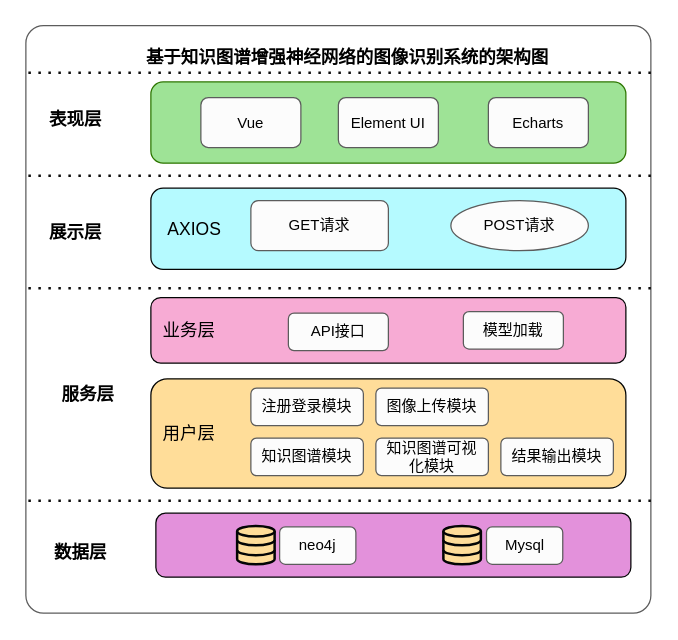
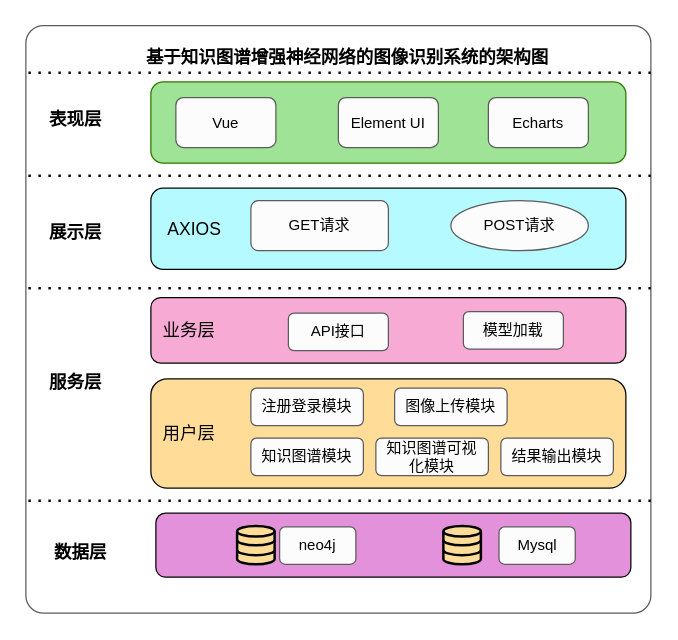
node "Vue": moved (251, 123) -> (226, 123)
node "服务层": moved (88, 394) -> (76, 382)
node "图像上传模块": moved (432, 407) -> (451, 407)
node "Mysql": moved (524, 546) -> (537, 546)
